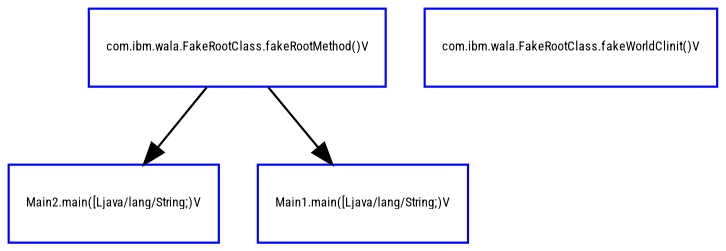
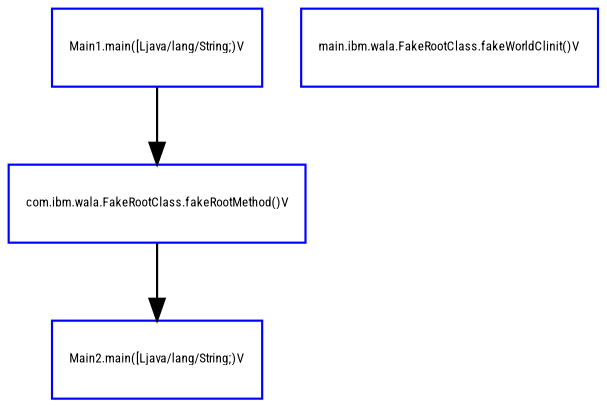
node "com.ibm.wala.FakeRootClass.fakeWorldClinit()V": label "com.ibm.wala.FakeRootClass.fakeWorldClinit()V" -> "main.ibm.wala.FakeRootClass.fakeWorldClinit()V"
edge "com.ibm.wala.FakeRootClass.fakeRootMethod()V" -> "Main1.main([Ljava/lang/String;)V": reversed
